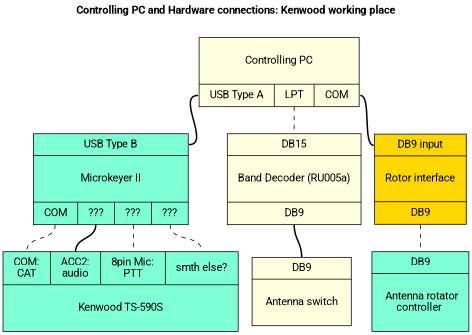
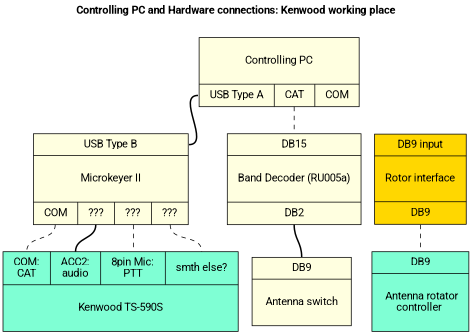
node "Controlling PC": text "LPT" -> "CAT"
edge "Controlling PC" -- "DB9 input": removed
node "USB Type B": fillcolor aquamarine -> lightyellow
node "DB15": text "DB9" -> "DB2"
